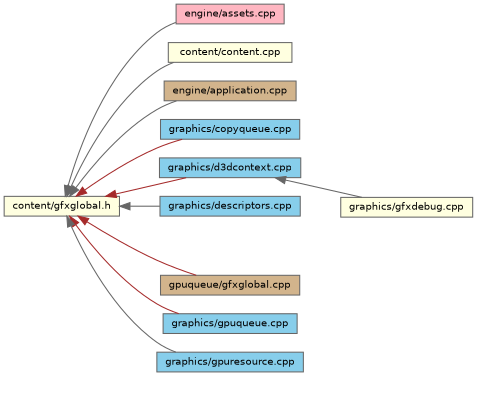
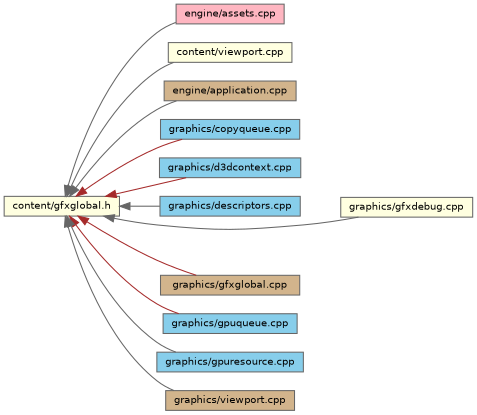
node "content/content.cpp": label "content/content.cpp" -> "content/viewport.cpp"
edge "graphics/gfxdebug.cpp" -> "graphics/d3dcontext.cpp": now "graphics/gfxdebug.cpp" -> "content/gfxglobal.h"
node "gpuqueue/gfxglobal.cpp": label "gpuqueue/gfxglobal.cpp" -> "graphics/gfxglobal.cpp"
node "graphics/viewport.cpp": added
